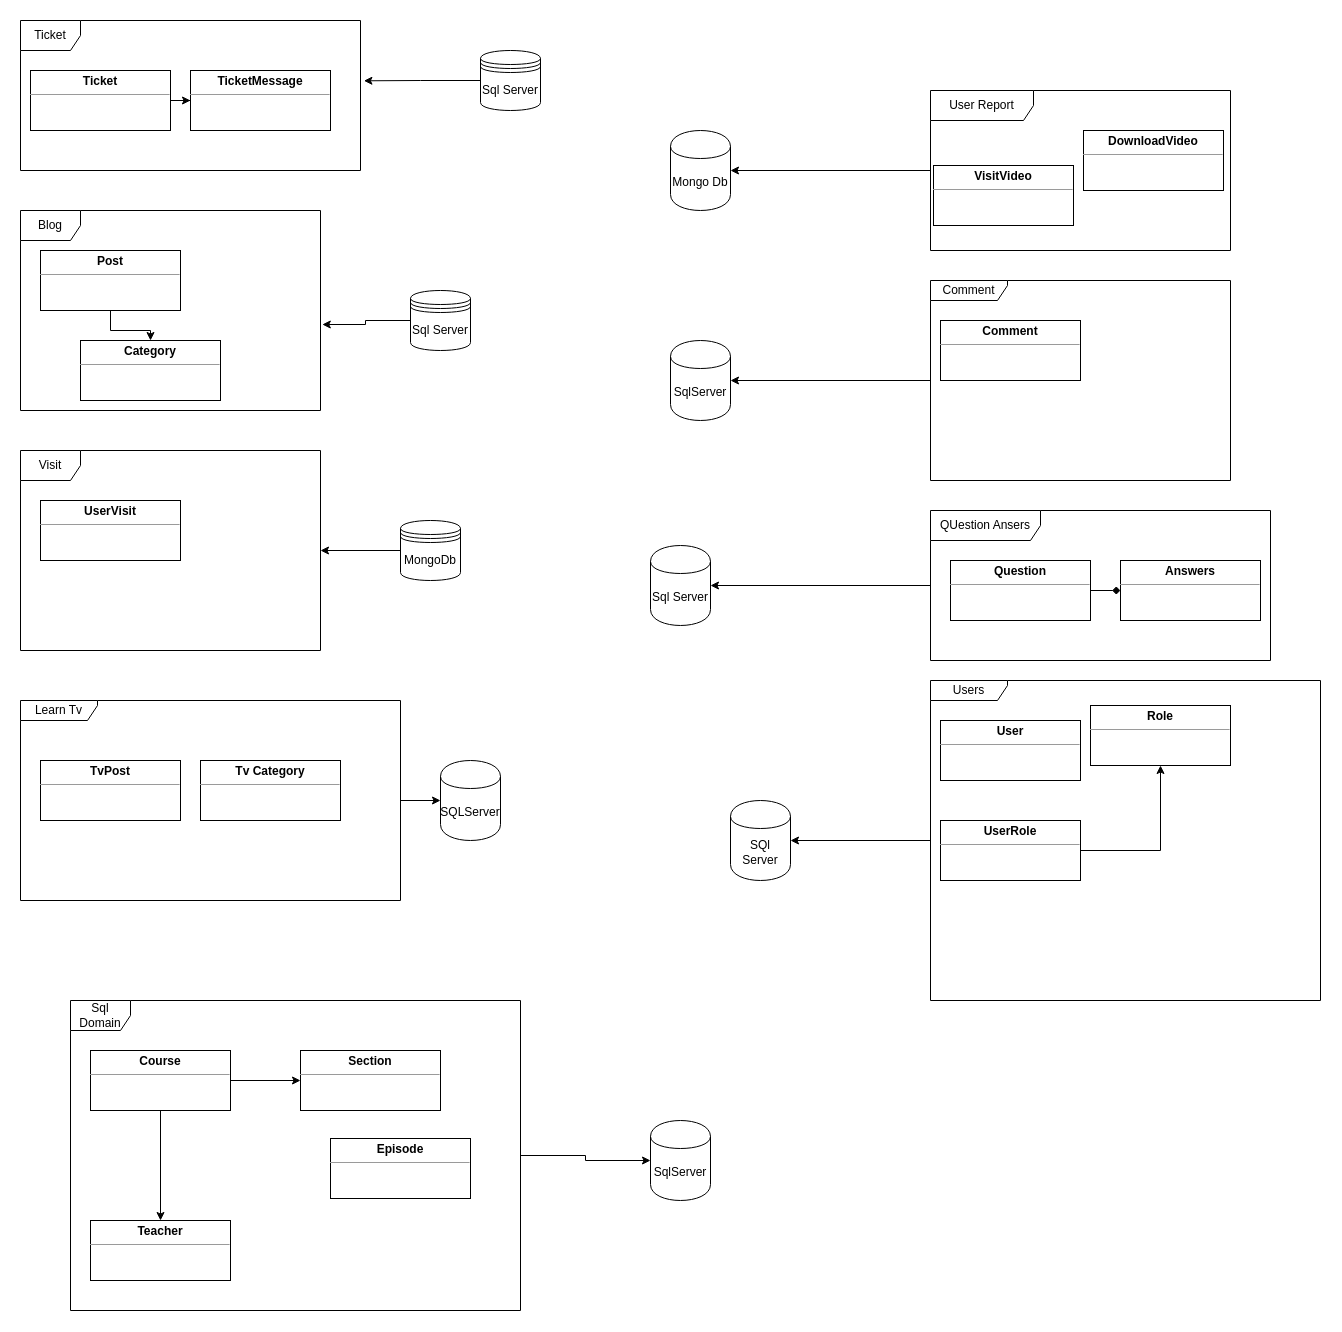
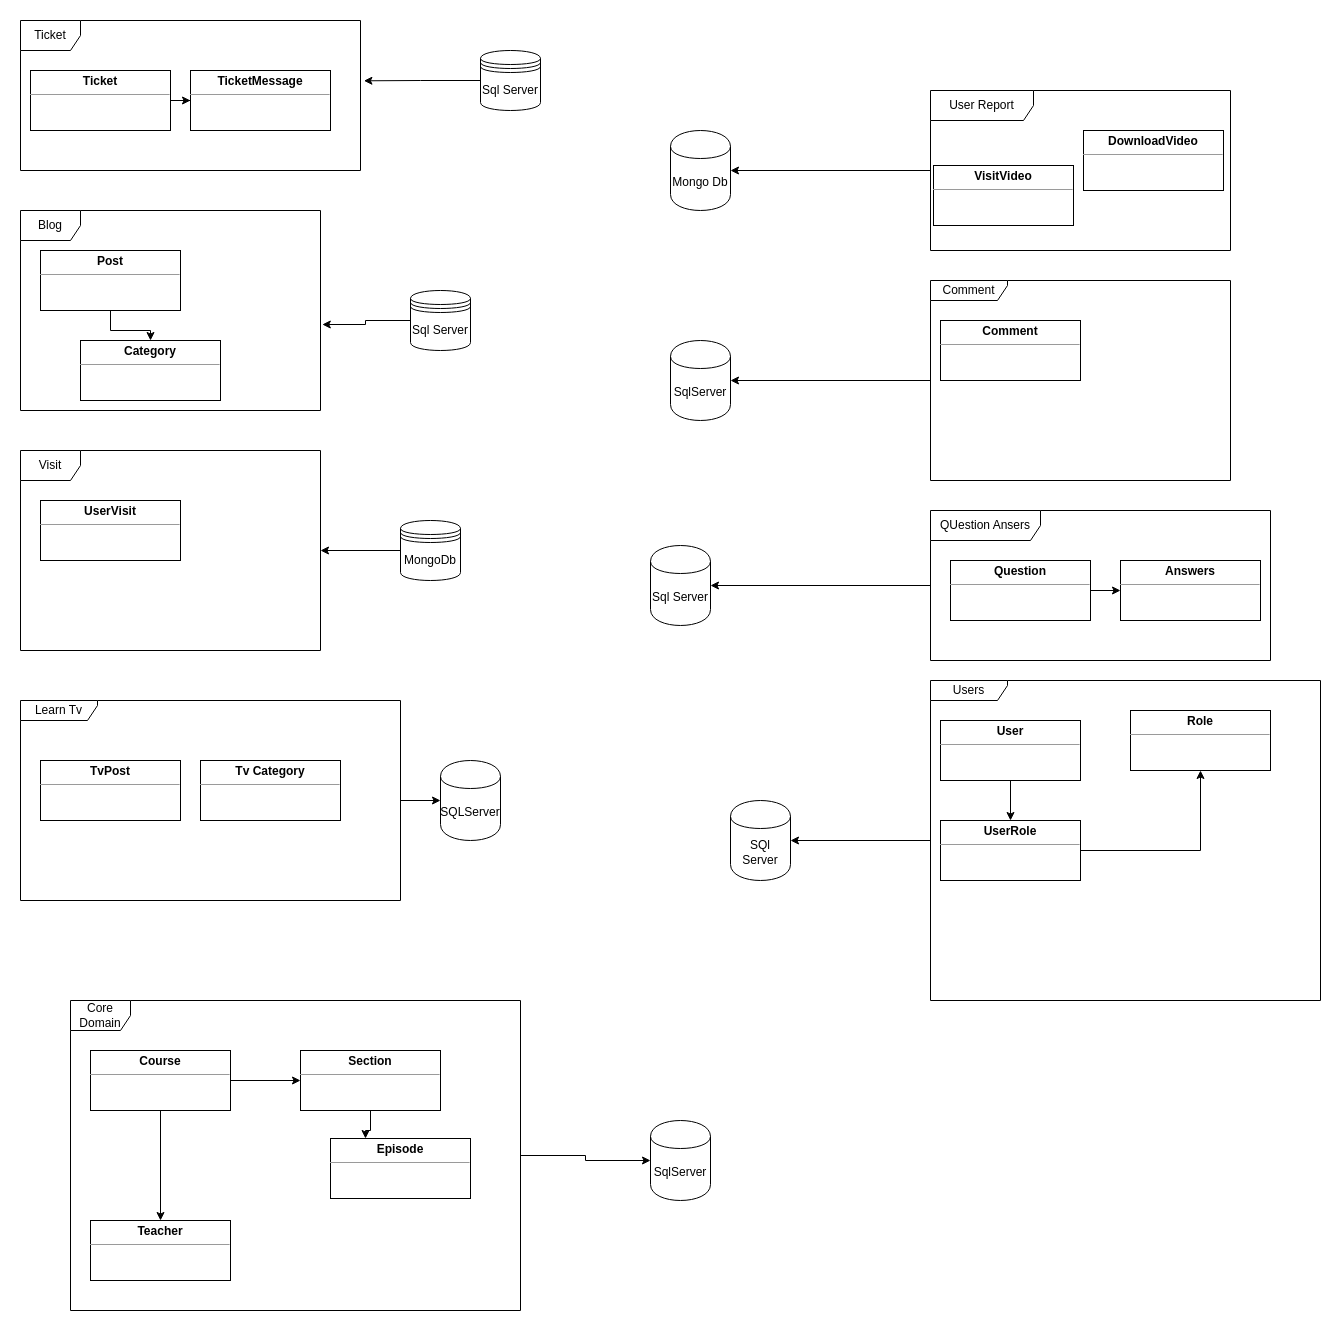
edge "Question" -> "Answers": arrowhead diamond -> classic
node "Role": moved (1161, 736) -> (1201, 741)
edge "User" -> "UserRole": added
node "Sql Domain": label "Sql Domain" -> "Core Domain"
edge "Section" -> "Episode": added
